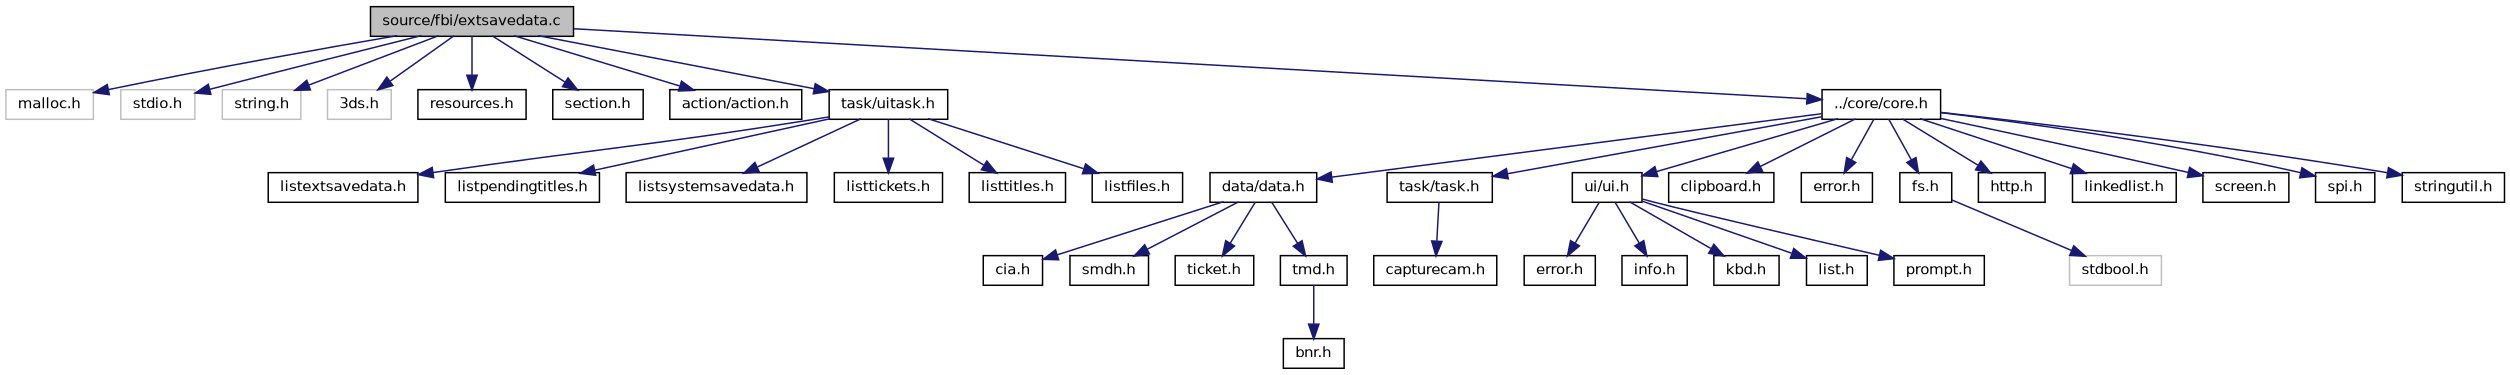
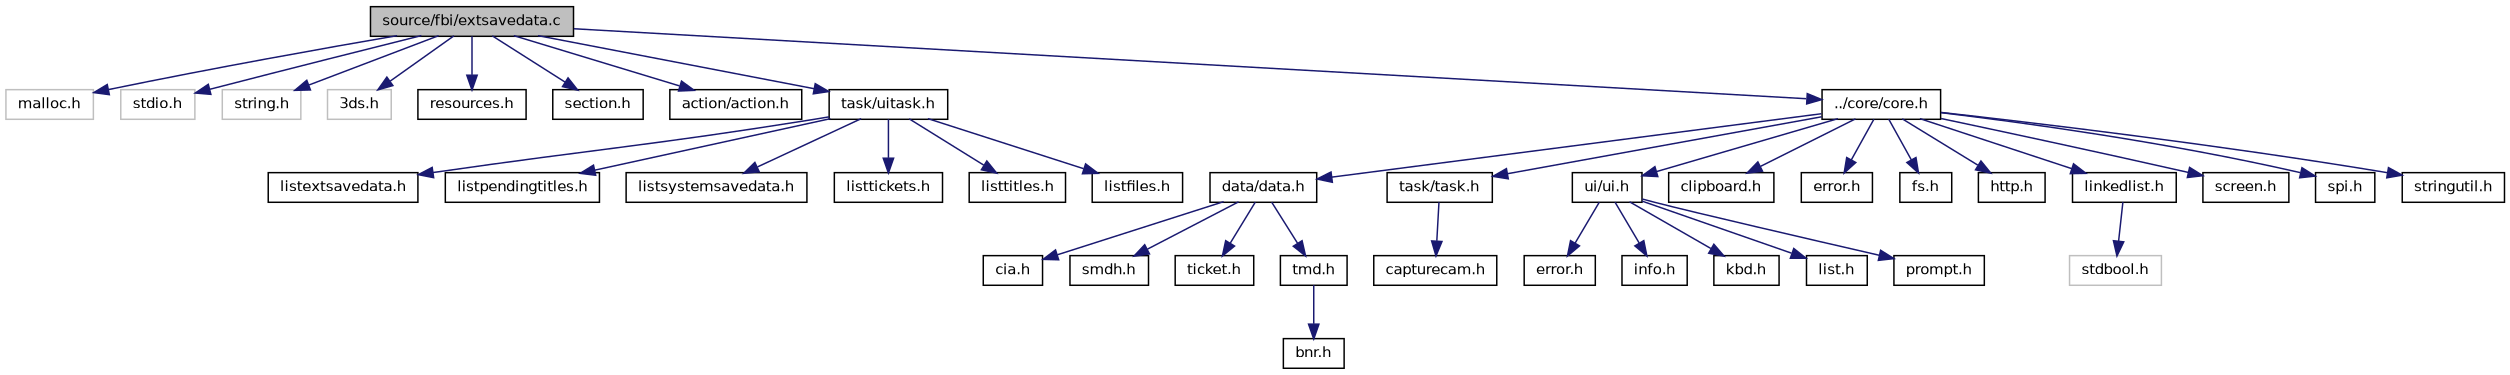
edge "fs.h" -> "stdbool.h": now "linkedlist.h" -> "stdbool.h"
